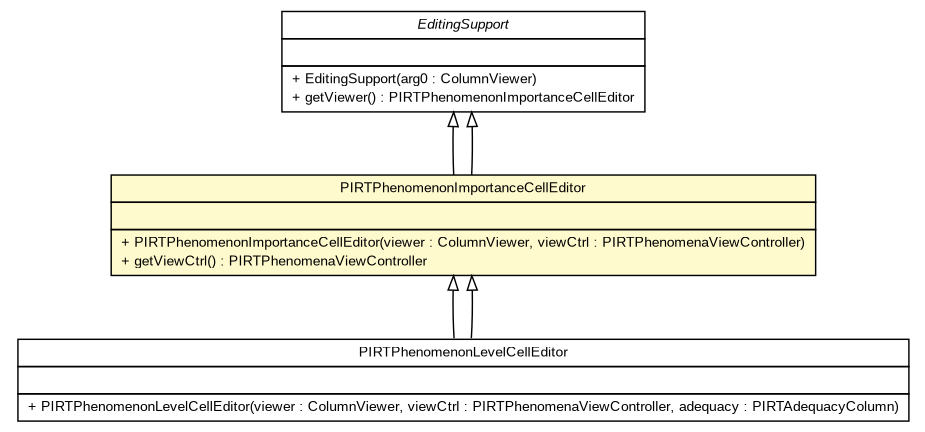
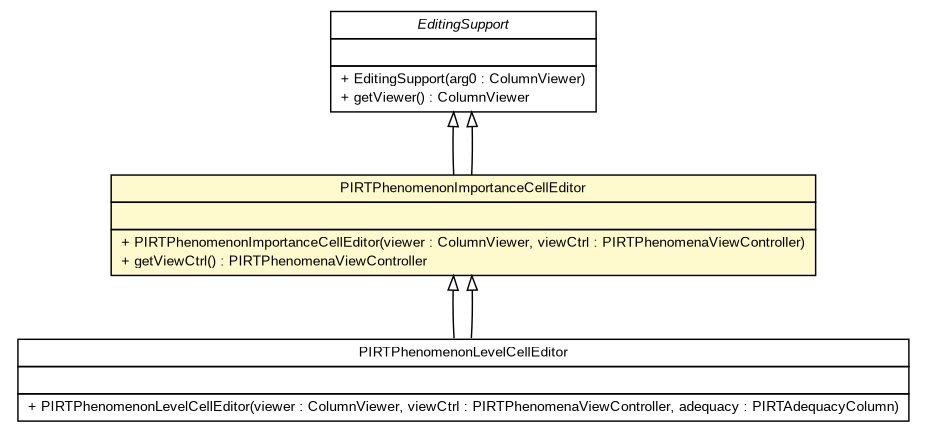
node "EditingSupport": text "+ getViewer() : PIRTPhenomenonImportanceCellEditor" -> "+ getViewer() : ColumnViewer"
